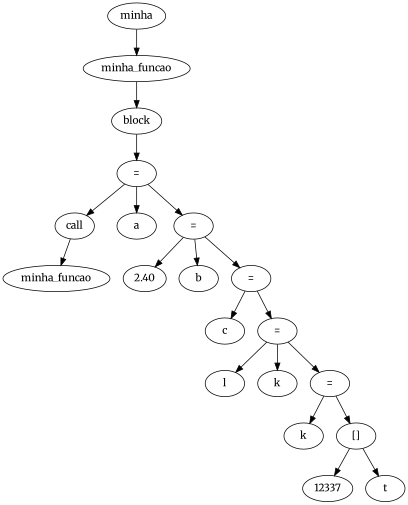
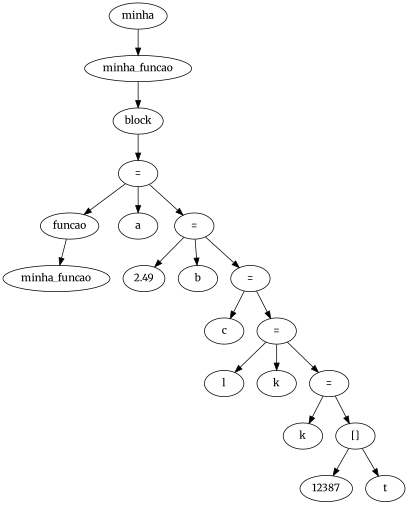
node "call": label "call" -> "funcao"
node "2.40": label "2.40" -> "2.49"
node "12337": label "12337" -> "12387"
